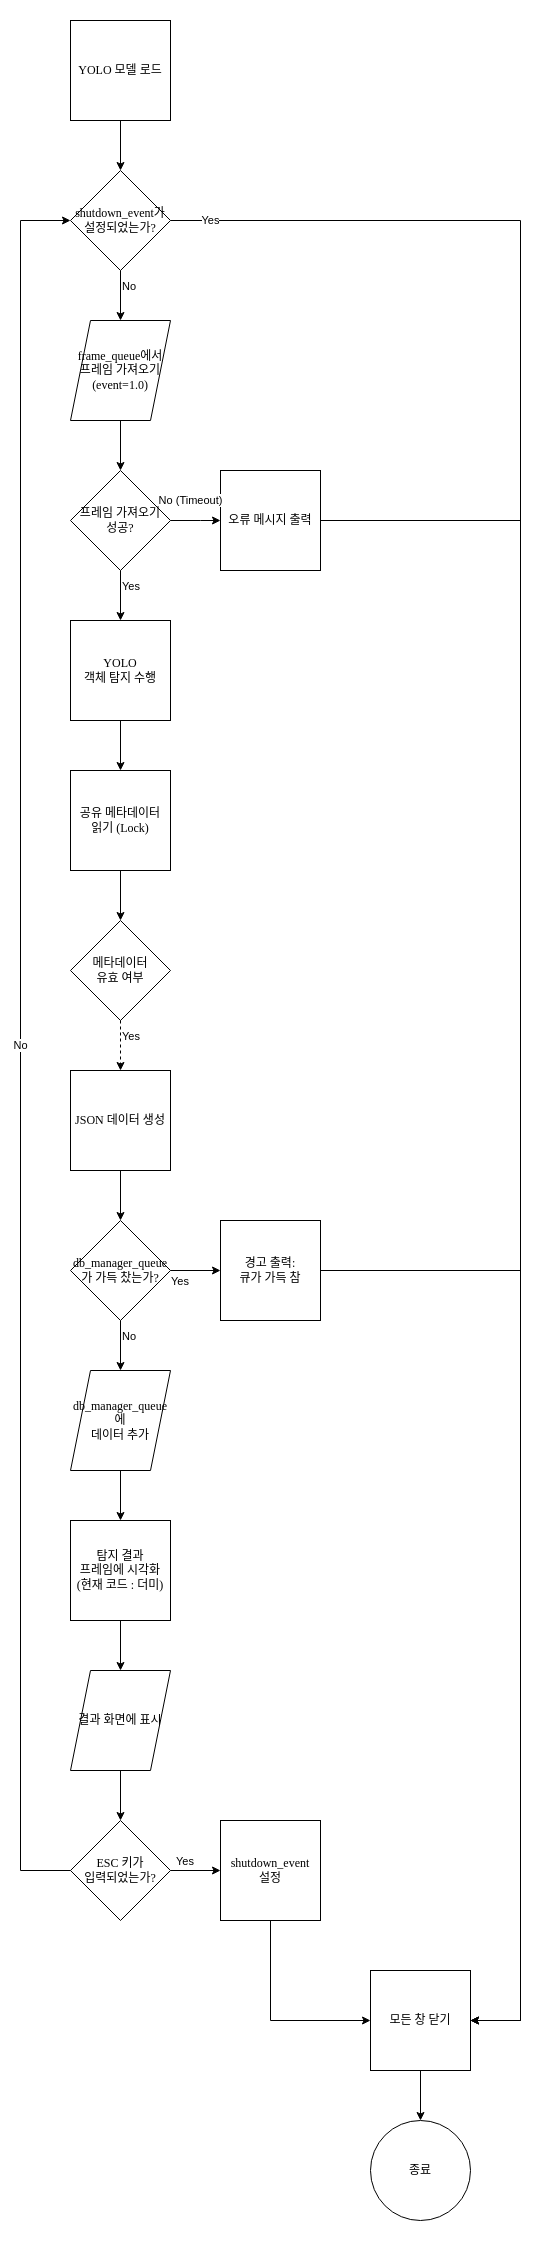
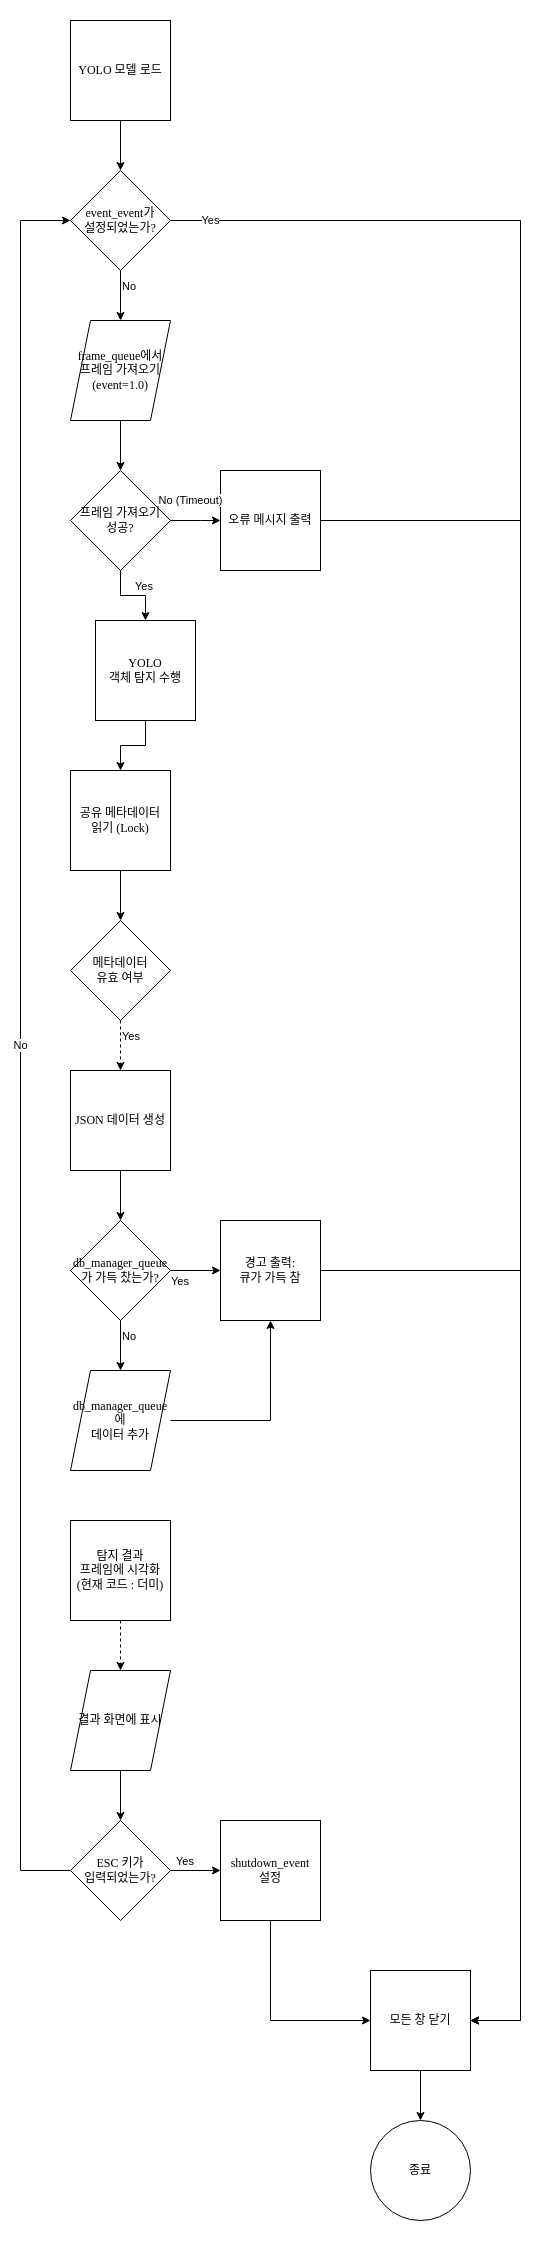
node "shutdown_event가 설정되었는가?": label "shutdown_event가 설정되었는가?" -> "event_event가 설정되었는가?"
node "YOLO 객체 탐지 수행": moved (121, 671) -> (146, 671)
edge "db_manager_queue에 데이터 추가" -> "탐지 결과 프레임에 시각화 (현재 코드 : 더미)": now "db_manager_queue에 데이터 추가" -> "경고 출력: 큐가 가득 참"
edge "탐지 결과 프레임에 시각화 (현재 코드 : 더미)" -> "결과 화면에 표시": style solid -> dashed
